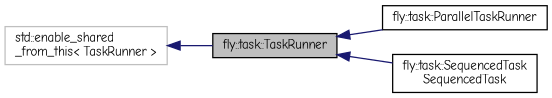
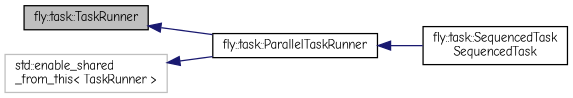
edge "fly::task::TaskRunner" -> "std::enable_shared _from_this< TaskRunner >": now "fly::task::ParallelTaskRunner" -> "std::enable_shared _from_this< TaskRunner >"
edge "fly::task::SequencedTask SequencedTask" -> "fly::task::TaskRunner": now "fly::task::SequencedTask SequencedTask" -> "fly::task::ParallelTaskRunner"
